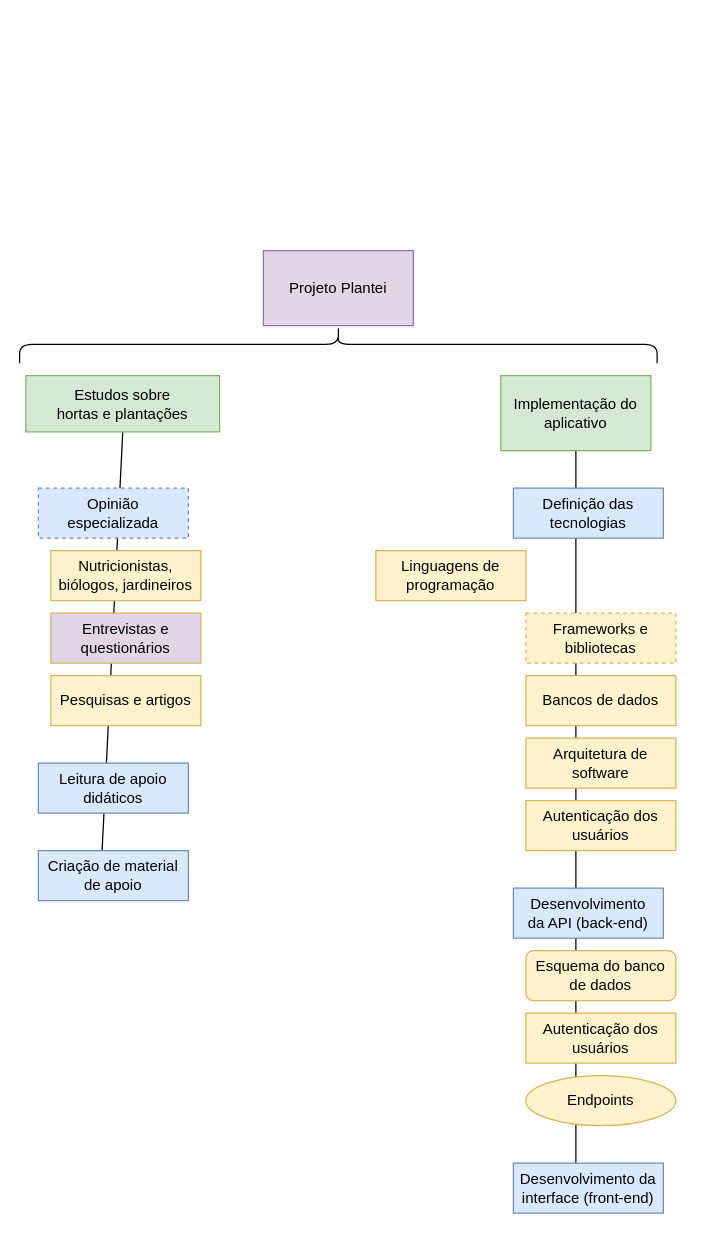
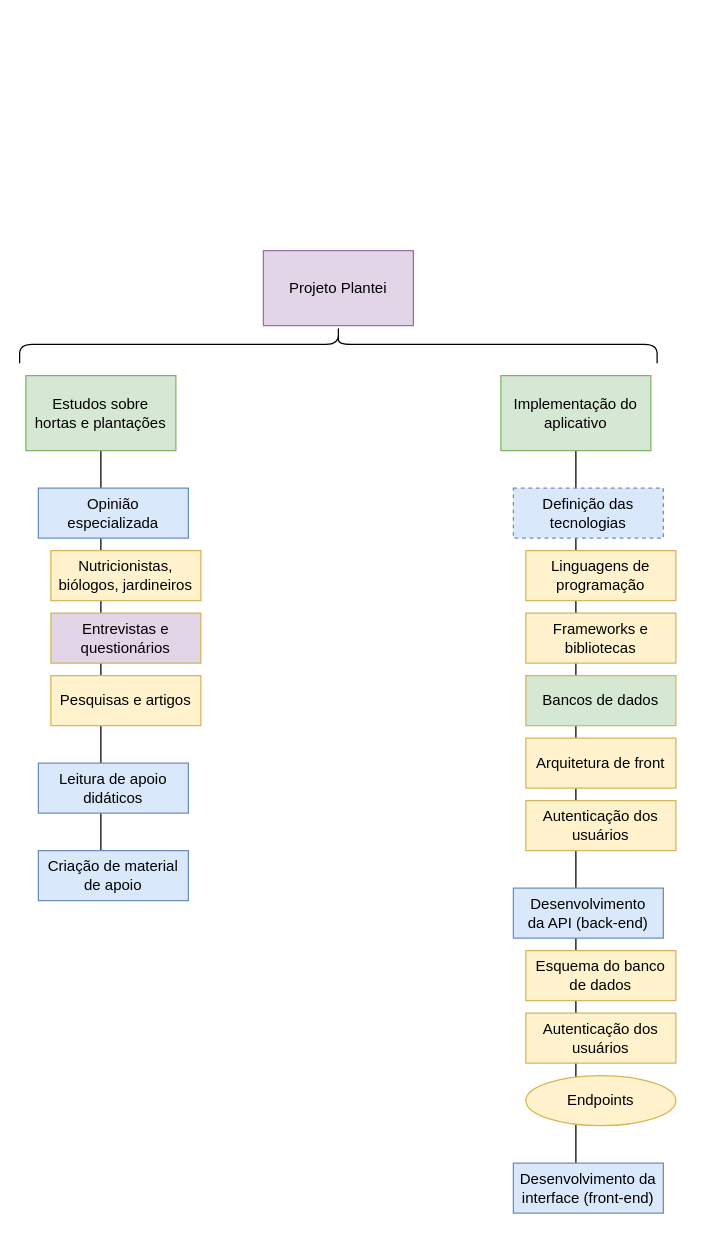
node "Estudos sobre hortas e plantações": size 194x56 -> 150x75
node "Opinião especializada": style dashed -> solid
node "Definição das tecnologias": style solid -> dashed
node "Linguagens de programação": moved (451, 576) -> (601, 576)
node "Frameworks e bibliotecas": style dashed -> solid
node "Bancos de dados": fillcolor #fff2cc -> #d5e8d4
node "Arquitetura de software": label "Arquitetura de software" -> "Arquitetura de front"
node "Esquema do banco de dados": shape rounded rectangle -> rectangle
